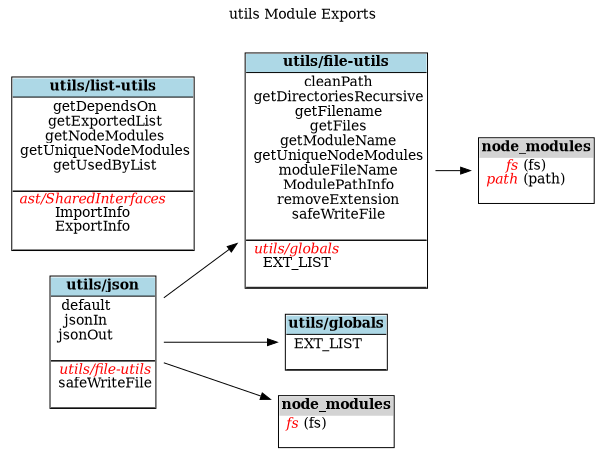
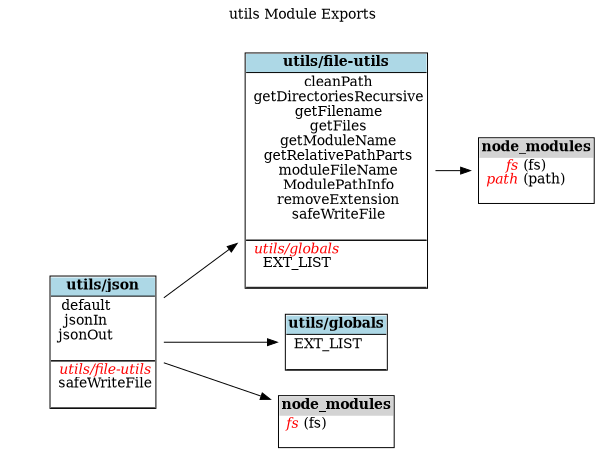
node "utils/file-utils": text "getUniqueNodeModules" -> "getRelativePathParts"
node "utils/list-utils": removed
